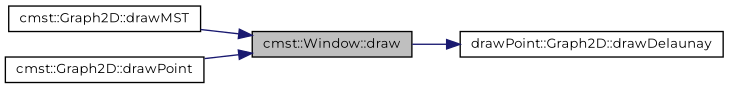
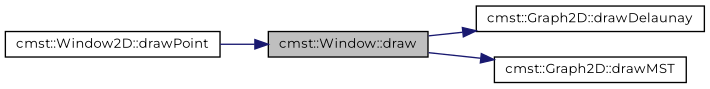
edge "cmst::Graph2D::drawMST" -> "cmst::Window::draw": reversed
node "drawPoint::Graph2D::drawDelaunay": label "drawPoint::Graph2D::drawDelaunay" -> "cmst::Graph2D::drawDelaunay"
node "cmst::Graph2D::drawPoint": label "cmst::Graph2D::drawPoint" -> "cmst::Window2D::drawPoint"
